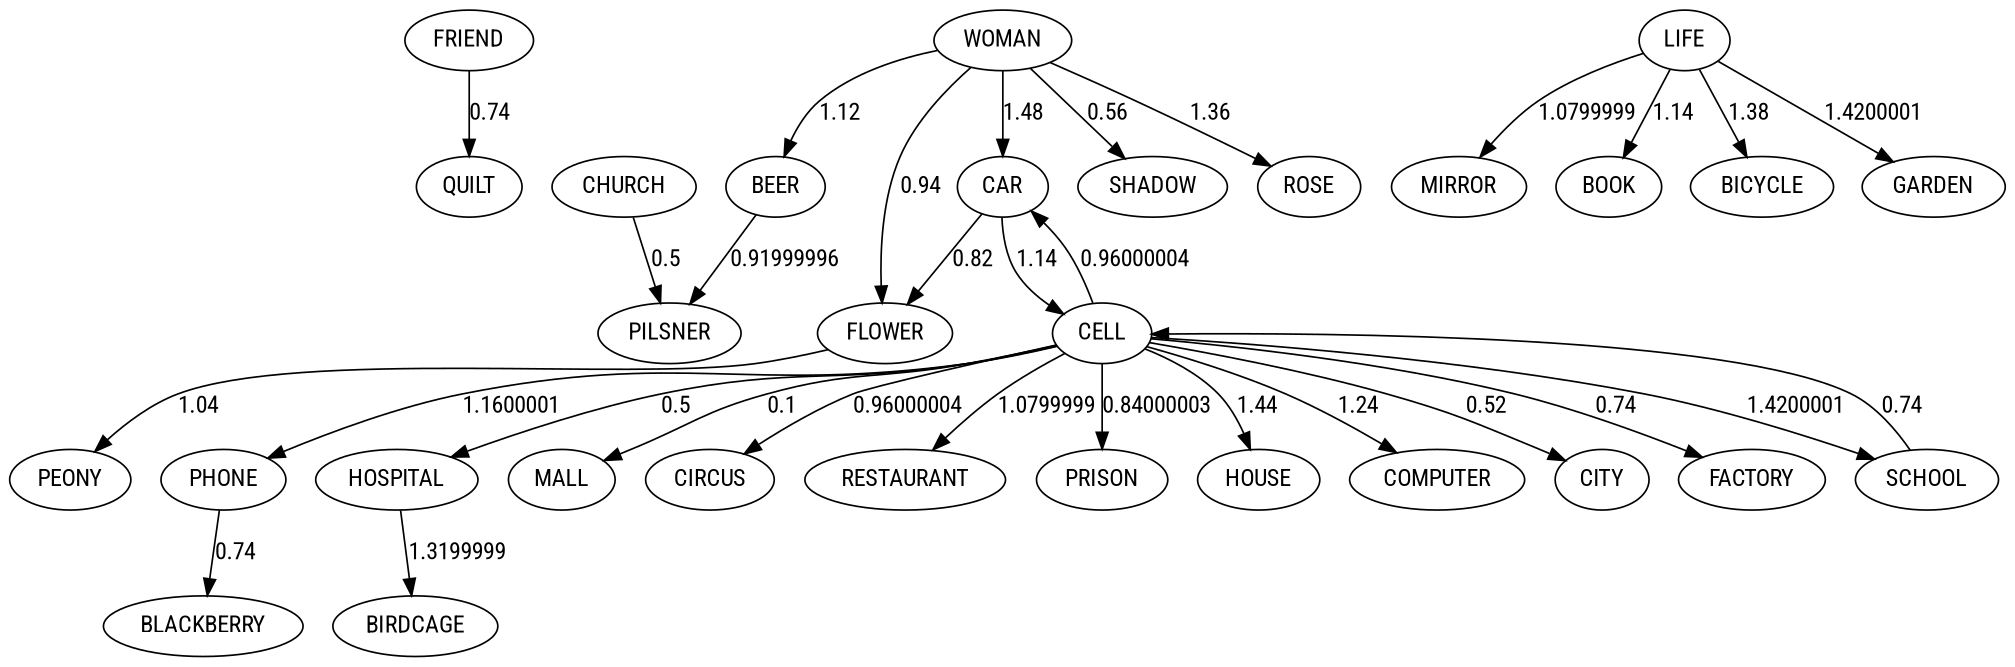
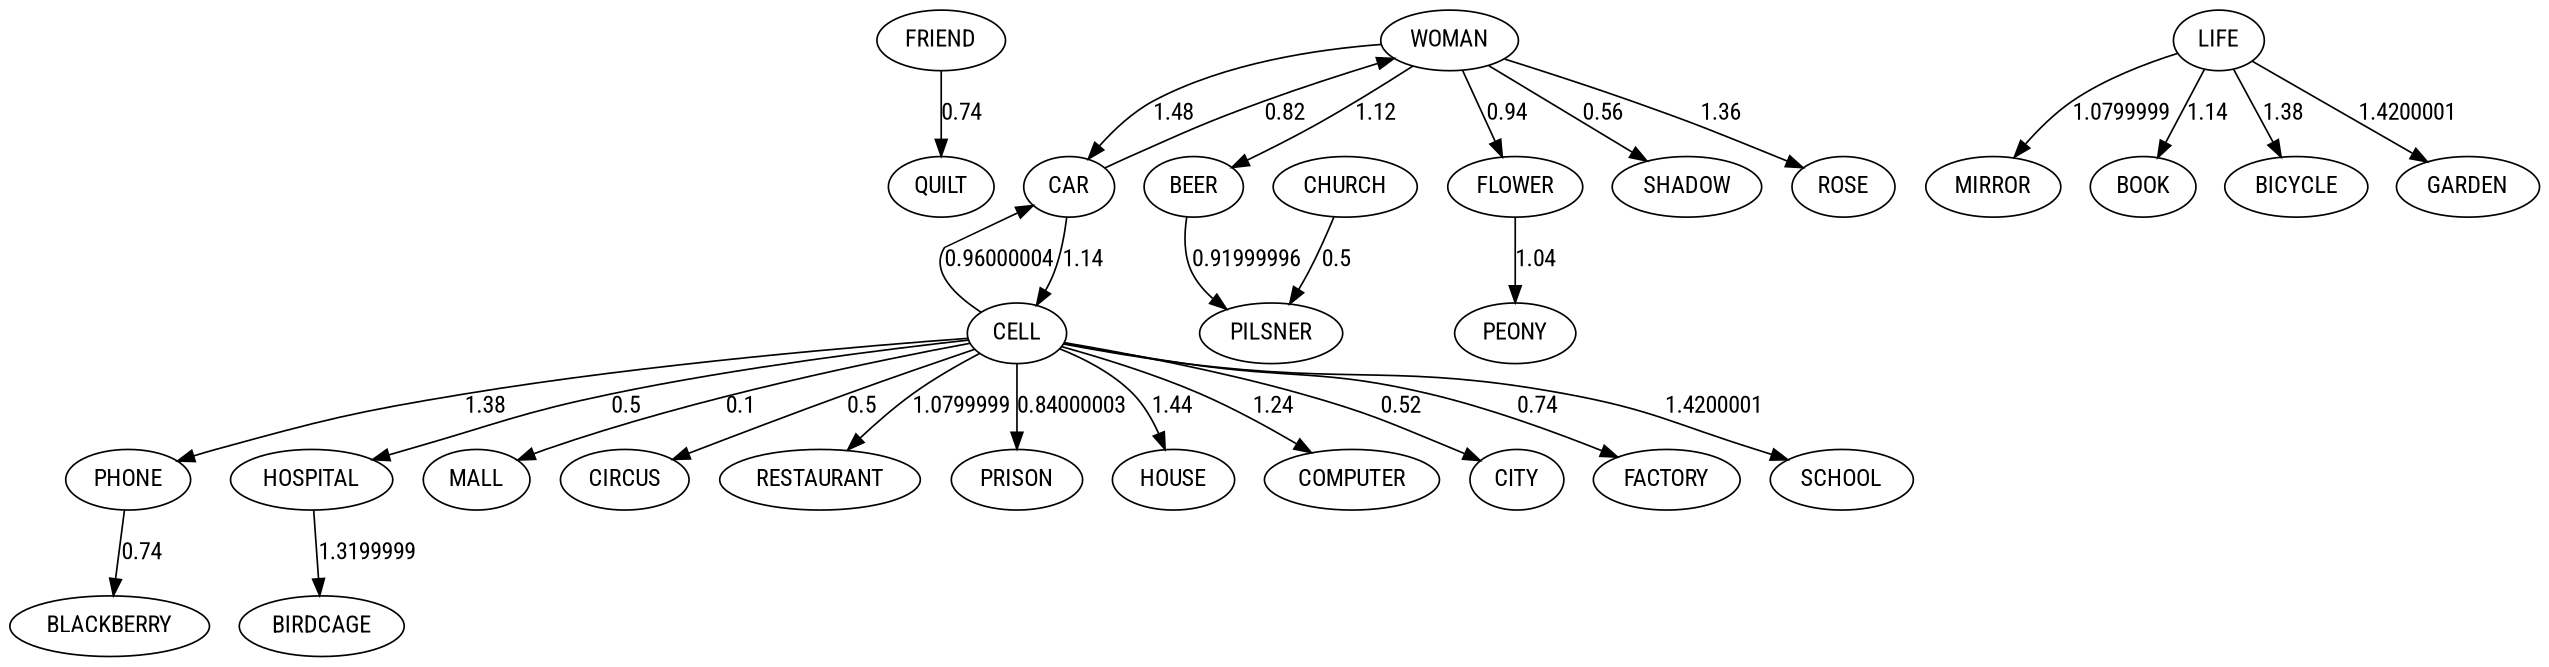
edge "CAR" -> "FLOWER": now "CAR" -> "WOMAN"
edge "SCHOOL" -> "CELL": removed, label "0.74"
edge "CELL" -> "PHONE": label "1.1600001" -> "1.38"
edge "CELL" -> "CIRCUS": label "0.96000004" -> "0.5"
